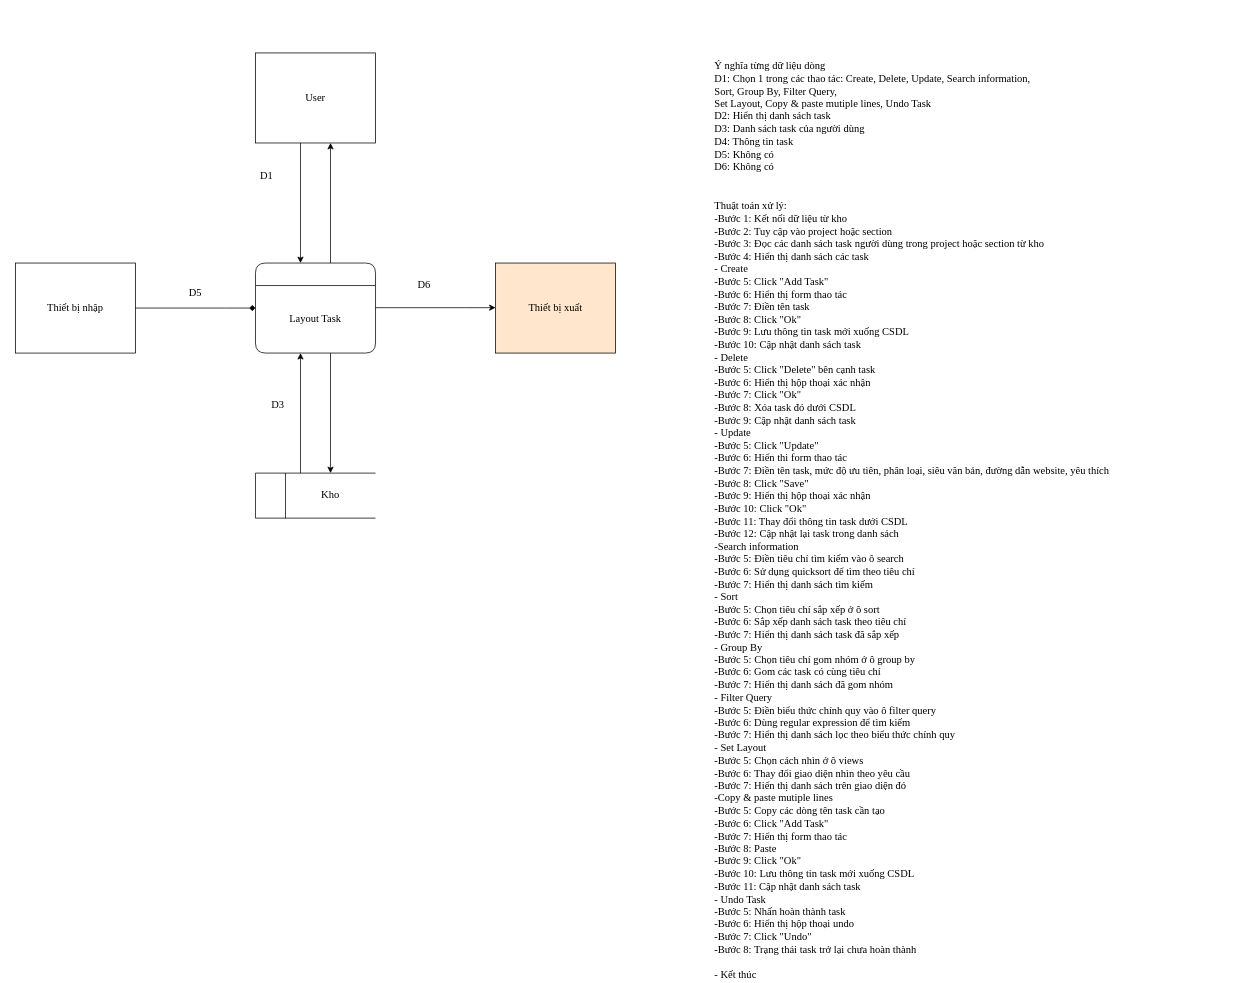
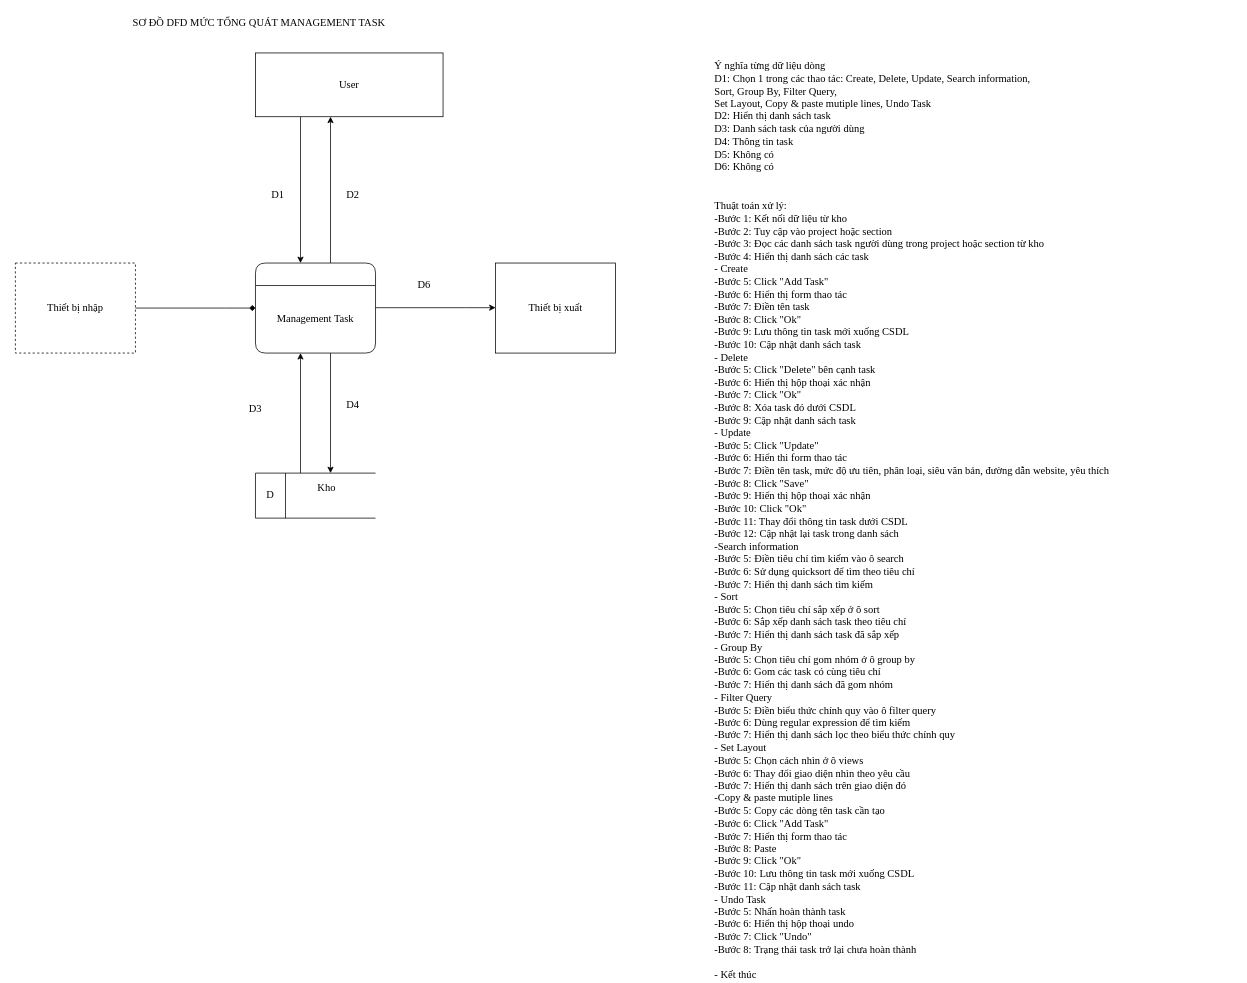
node "SƠ ĐỒ DFD MỨC TỔNG QUÁT MANAGEMENT TASK": added
node "User": size 120x90 -> 188x64
node "D1": moved (267, 177) -> (278, 195)
node "D2": added
node "D5": removed
node "Thiết bị nhập": style solid -> dashed
node "Thiết bị xuất": fillcolor #ffe6cc -> #ffffff
node "Layout Task": label "Layout Task" -> "Management Task"
node "D3": moved (278, 405) -> (255, 409)
node "D4": added
node "D": added
node "Kho": moved (330, 495) -> (327, 488)
